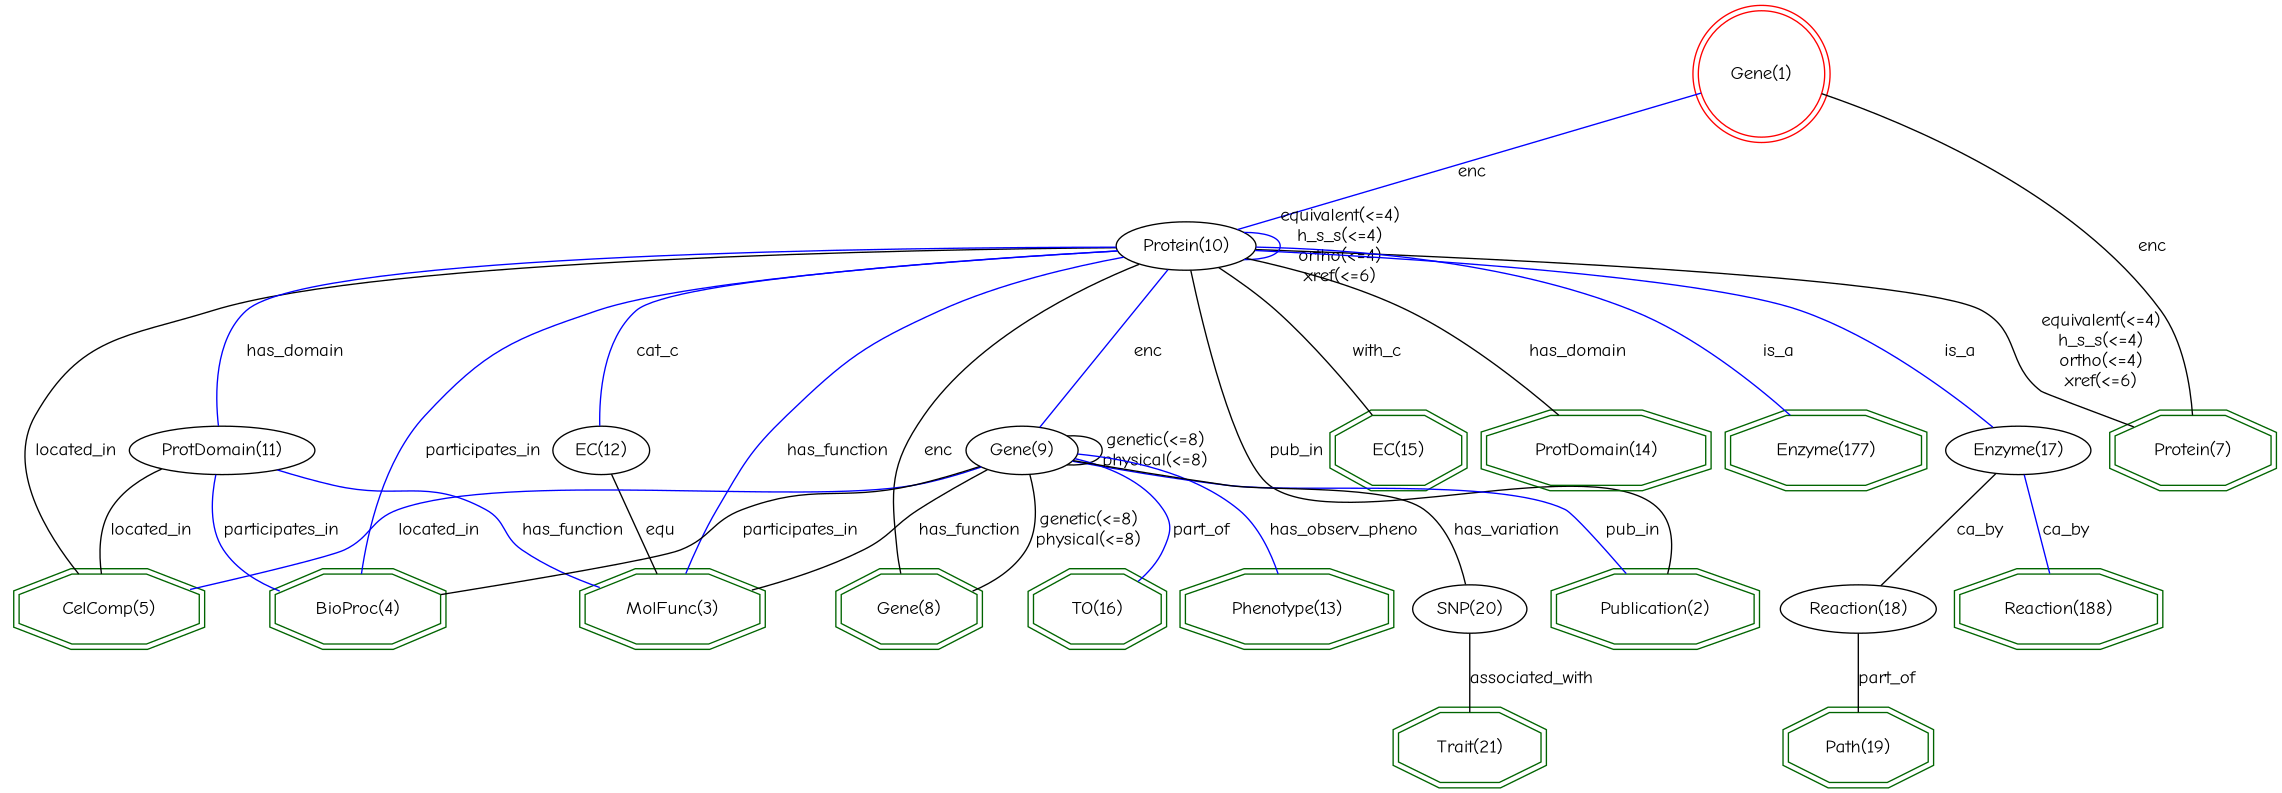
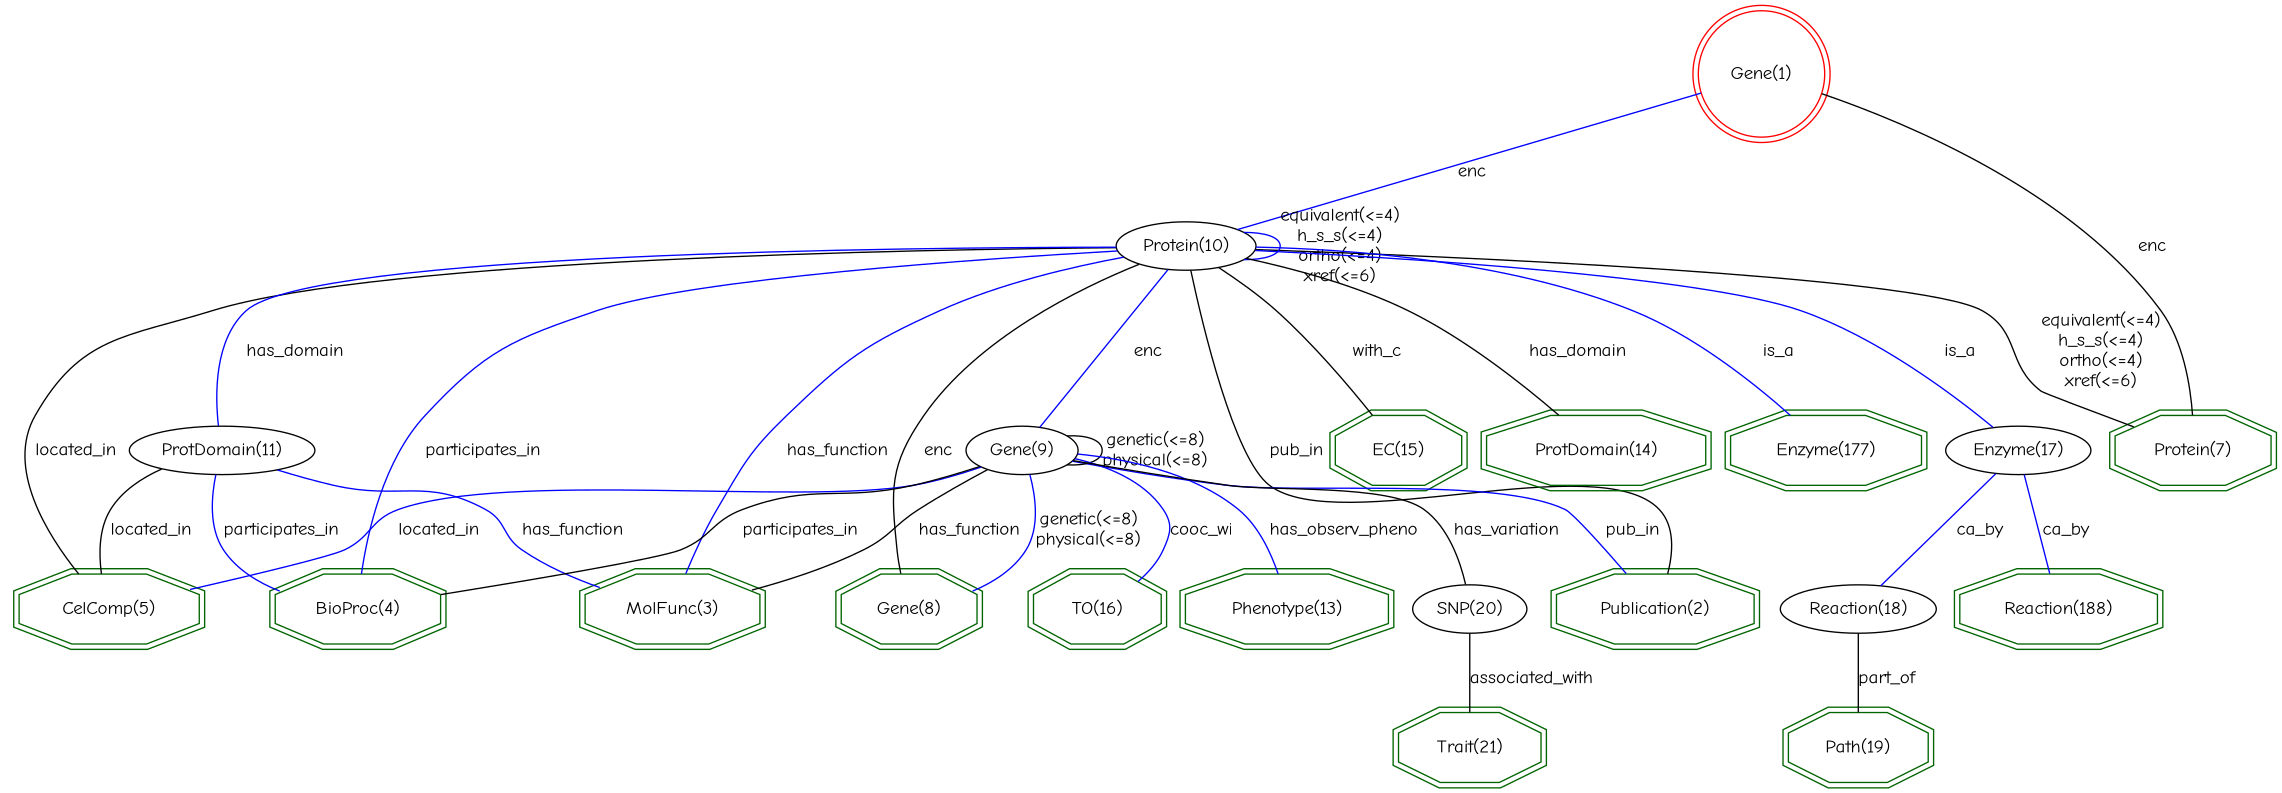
node "EC(12)": removed
edge "Gene(9)" -- "TO(16)": label "part_of" -> "cooc_wi"
edge "Enzyme(17)" -- "Reaction(18)": color black -> blue
edge "Gene(9)" -- "Gene(8)": color black -> blue
